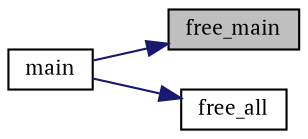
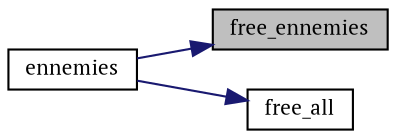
node "free_main": label "free_main" -> "free_ennemies"
node "main": label "main" -> "ennemies"
